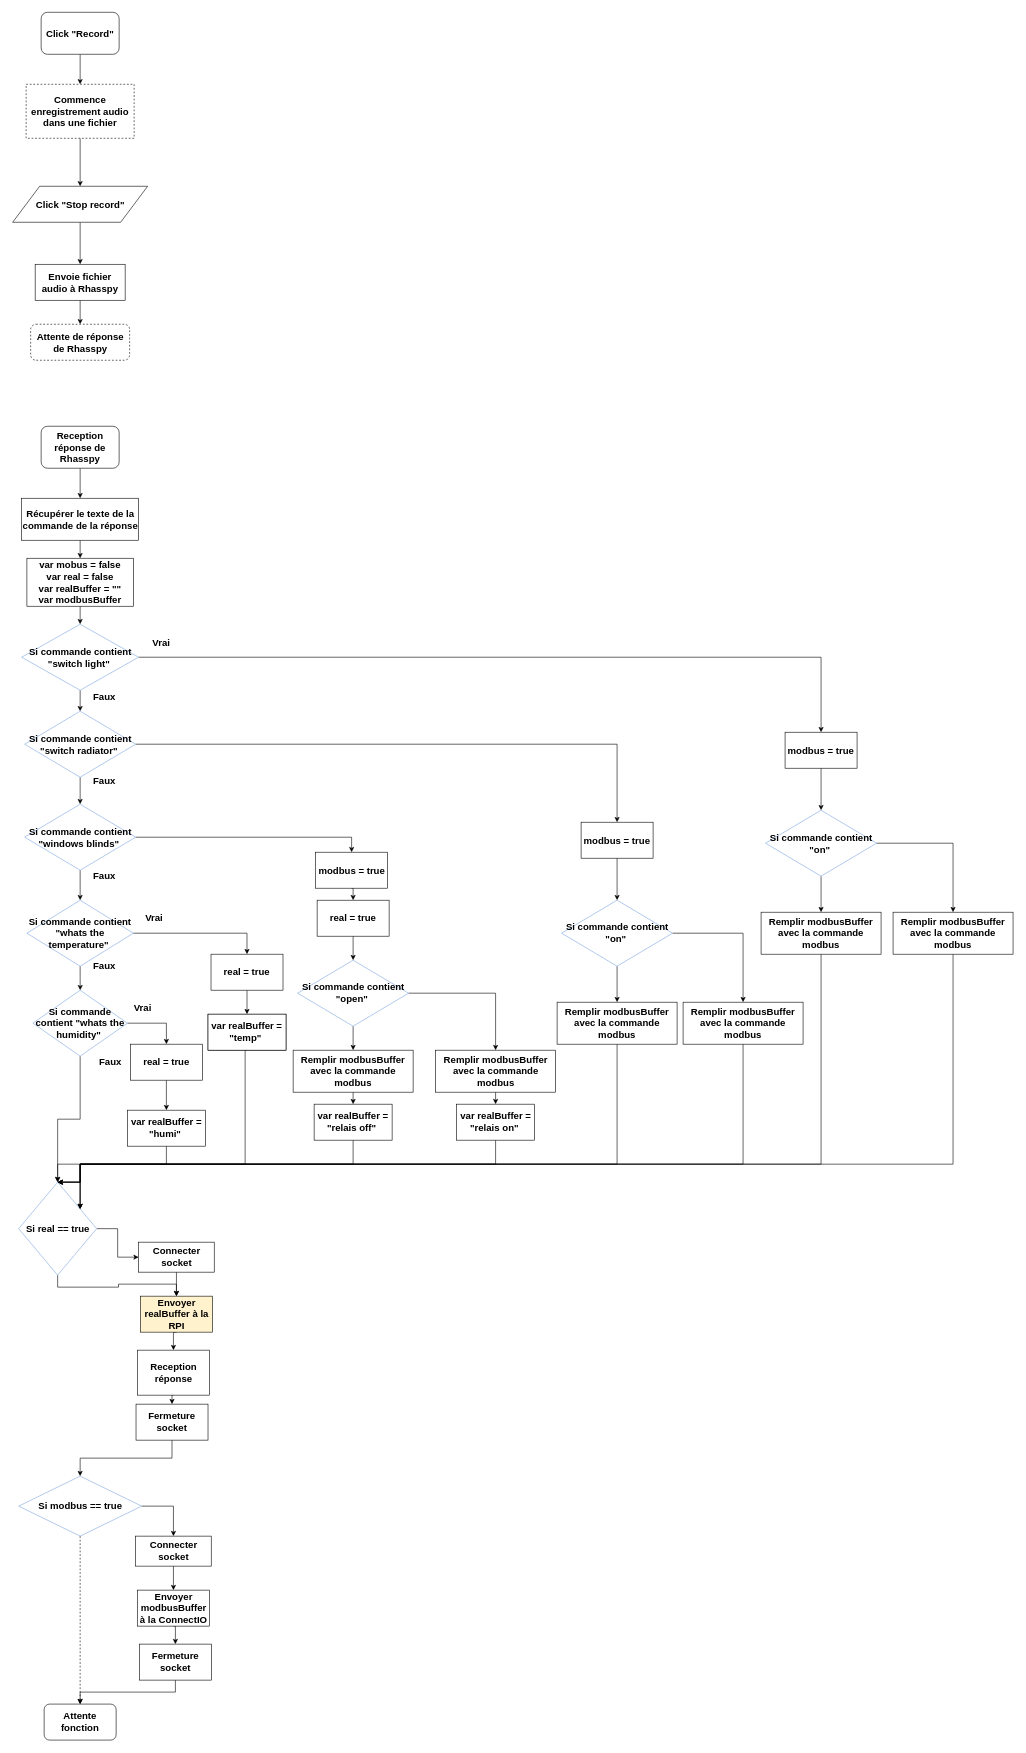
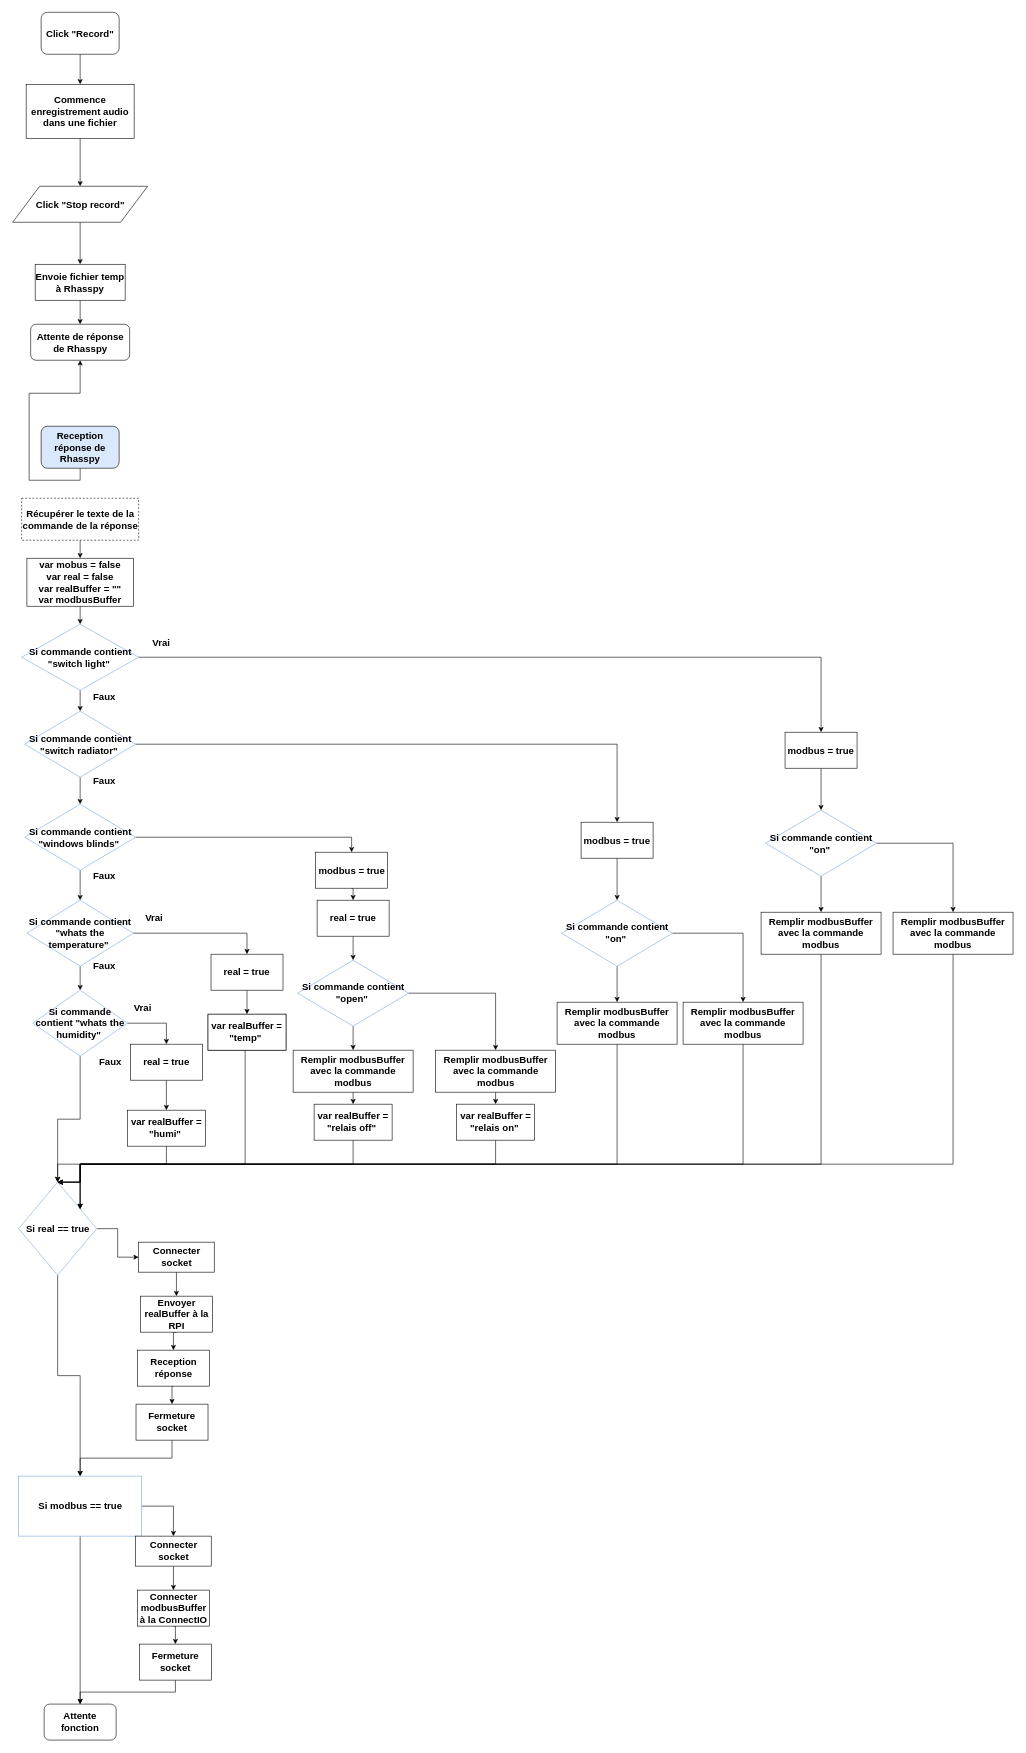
node "Commence enregistrement audio dans une fichier": style dashed -> solid
node "Envoie fichier audio à Rhasspy": label "Envoie fichier audio à Rhasspy" -> "Envoie fichier temp à Rhasspy"
node "Attente de réponse de Rhasspy": style dashed -> solid
node "Reception réponse de Rhasspy": fillcolor #ffffff -> #dae8fc
edge "Reception réponse de Rhasspy" -> "Récupérer le texte de la commande de la réponse": now "Reception réponse de Rhasspy" -> "Attente de réponse de Rhasspy"
node "Récupérer le texte de la commande de la réponse": style solid -> dashed
edge "Si real == true" -> "Envoyer realBuffer à la RPI": now "Si real == true" -> "Si modbus == true"
node "Envoyer realBuffer à la RPI": fillcolor #fff2cc -> #ffffff
node "Reception réponse": size 72x45 -> 72x36
node "Si modbus == true": shape diamond -> rectangle
node "Envoyer modbusBuffer à la ConnectIO": label "Envoyer modbusBuffer à la ConnectIO" -> "Connecter modbusBuffer à la ConnectIO"
edge "Si modbus == true" -> "Attente fonction": style dashed -> solid
